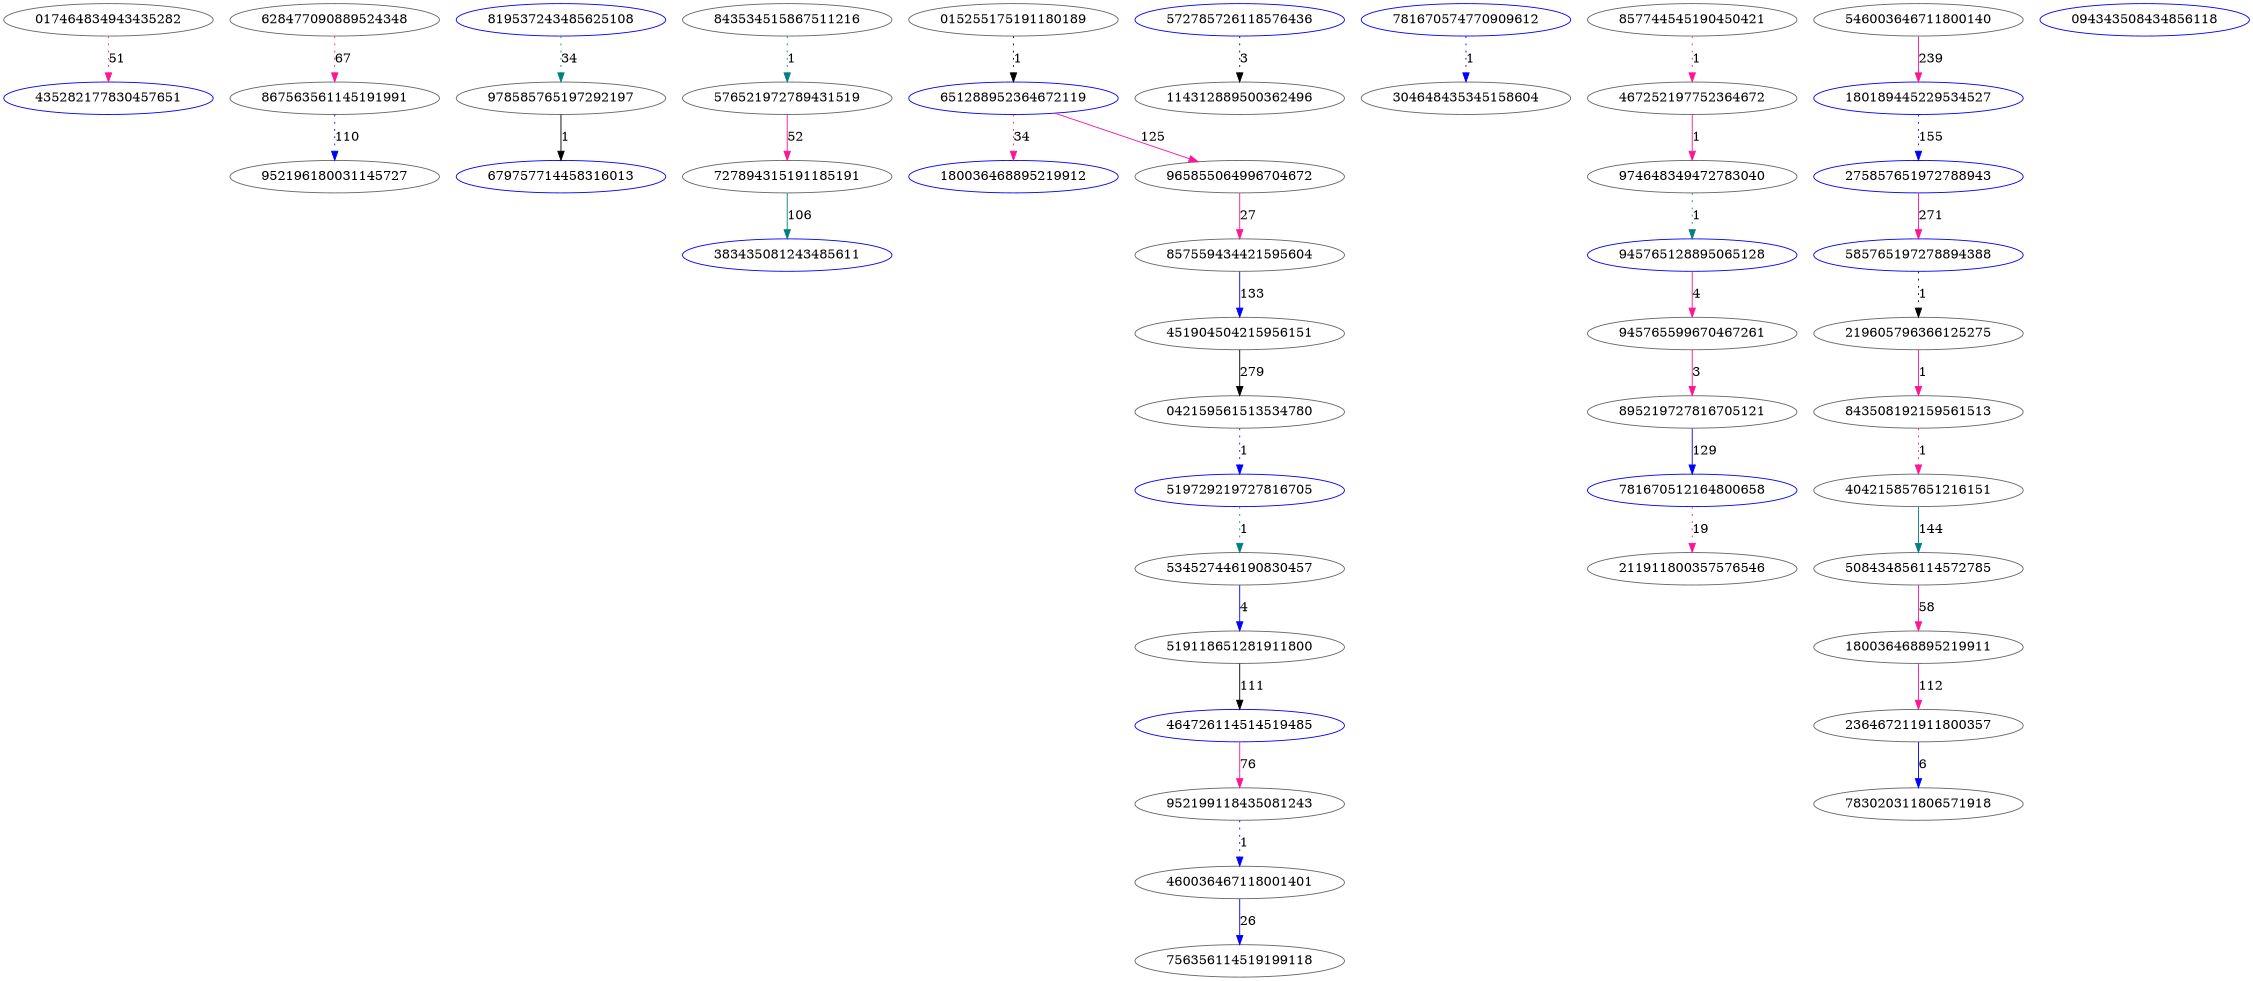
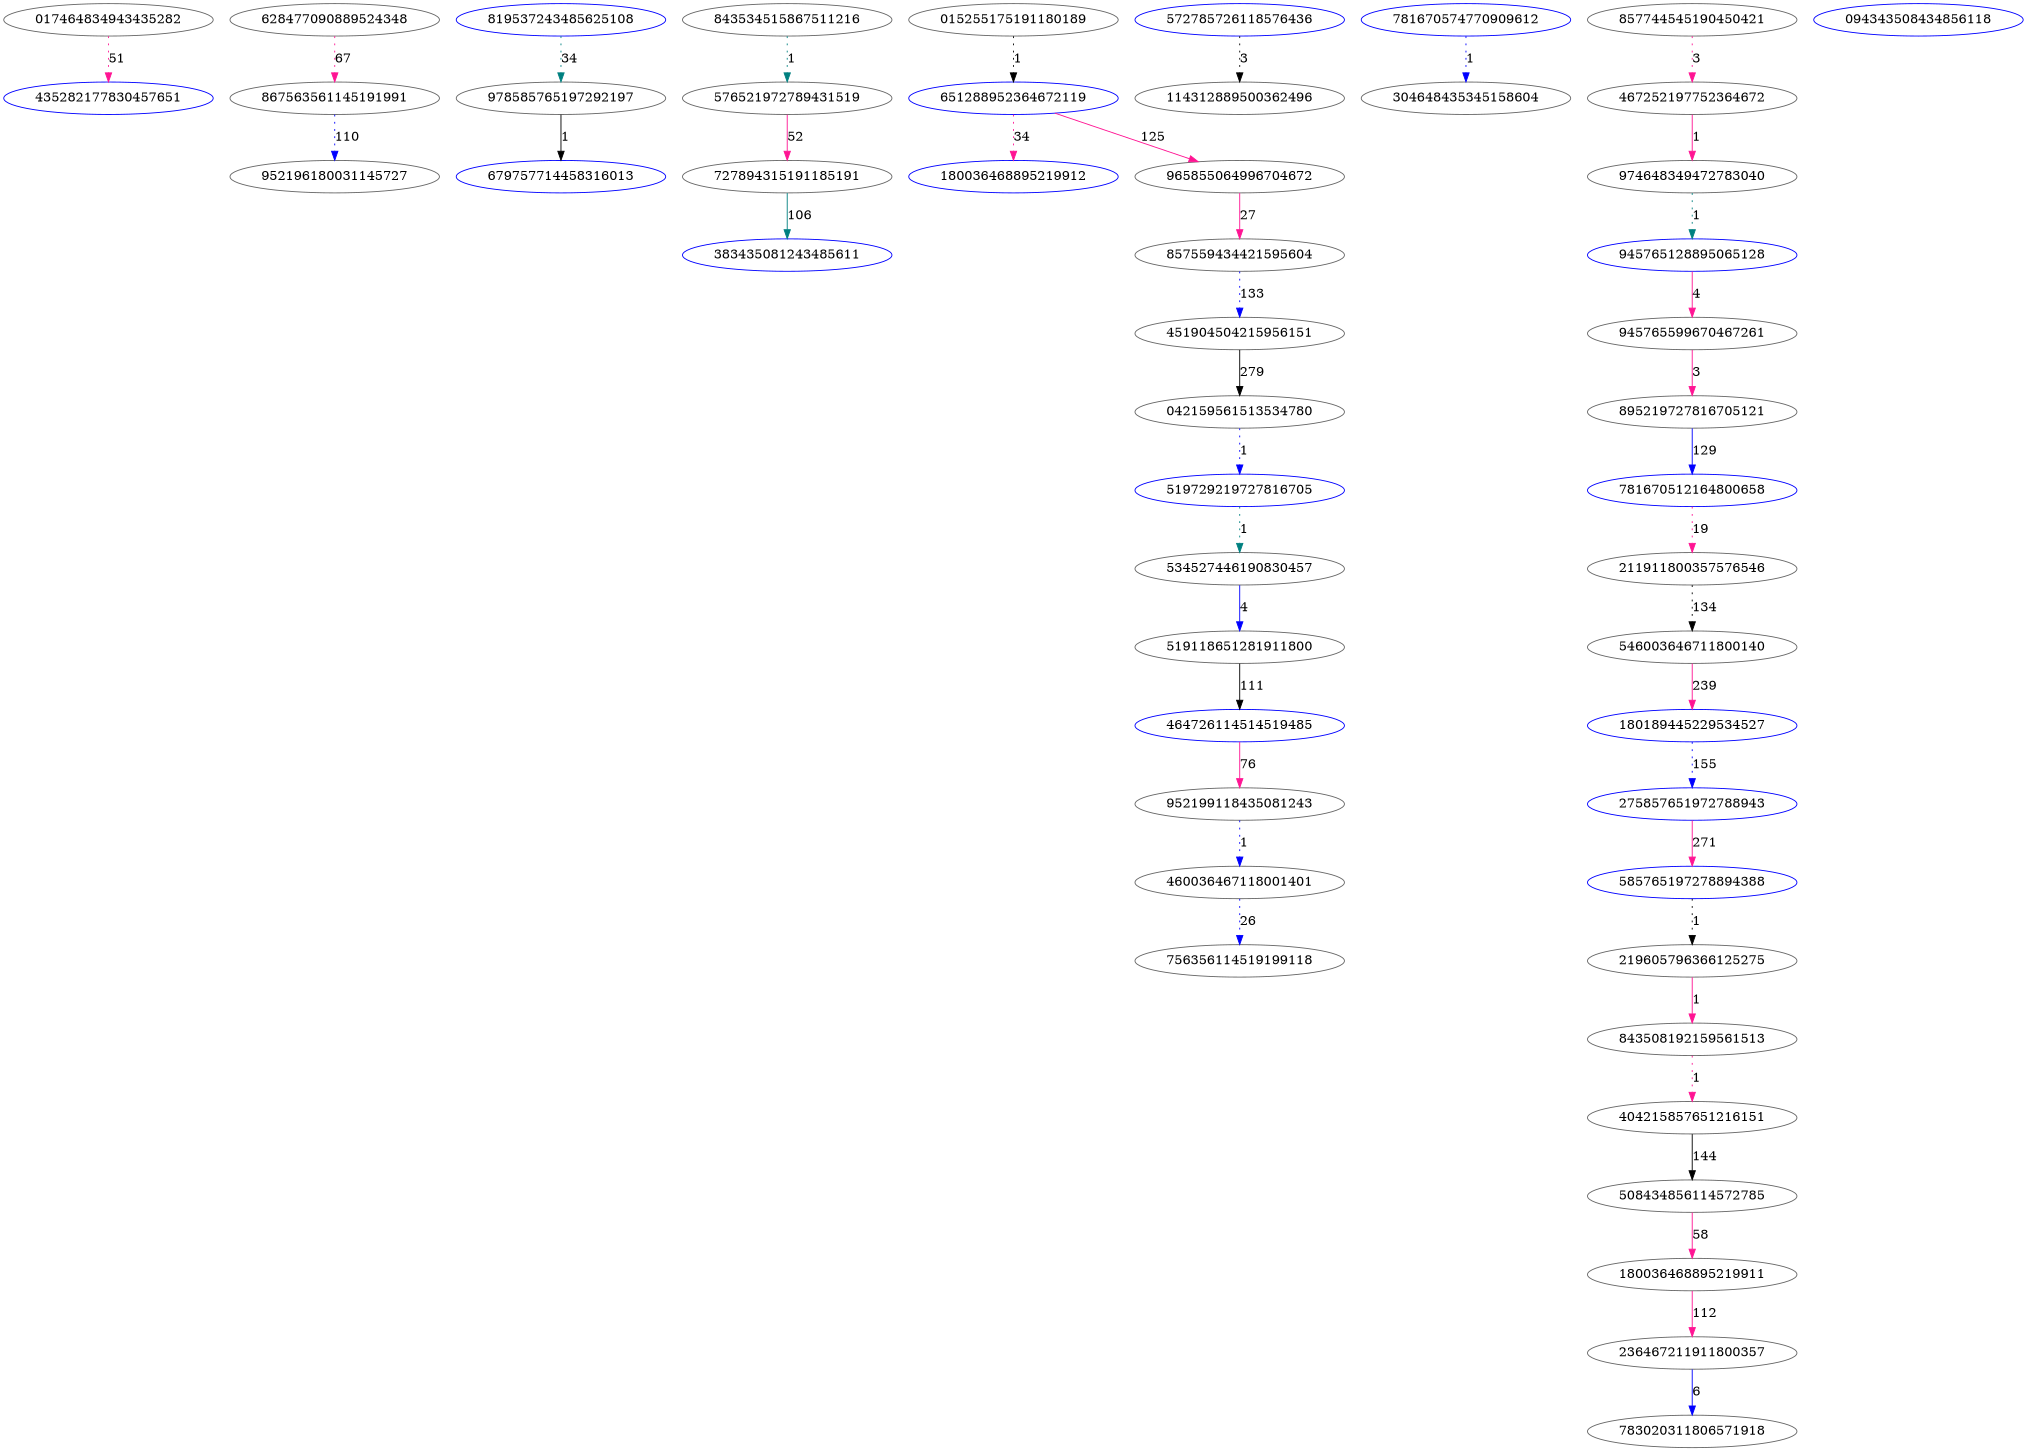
edge "857744545190450421" -> "467252197752364672": label "1" -> "3"
edge "857559434421595604" -> "451904504215956151": style solid -> dotted
edge "404215857651216151" -> "508434856114572785": color teal -> black
edge "211911800357576546" -> "546003646711800140": added, label "134"
edge "460036467118001401" -> "756356114519199118": style solid -> dotted
